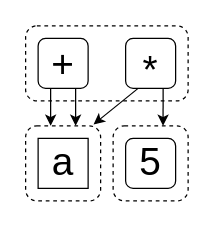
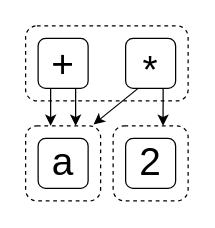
node "5": label "5" -> "2"
node "a": shape rectangle -> rounded rectangle
